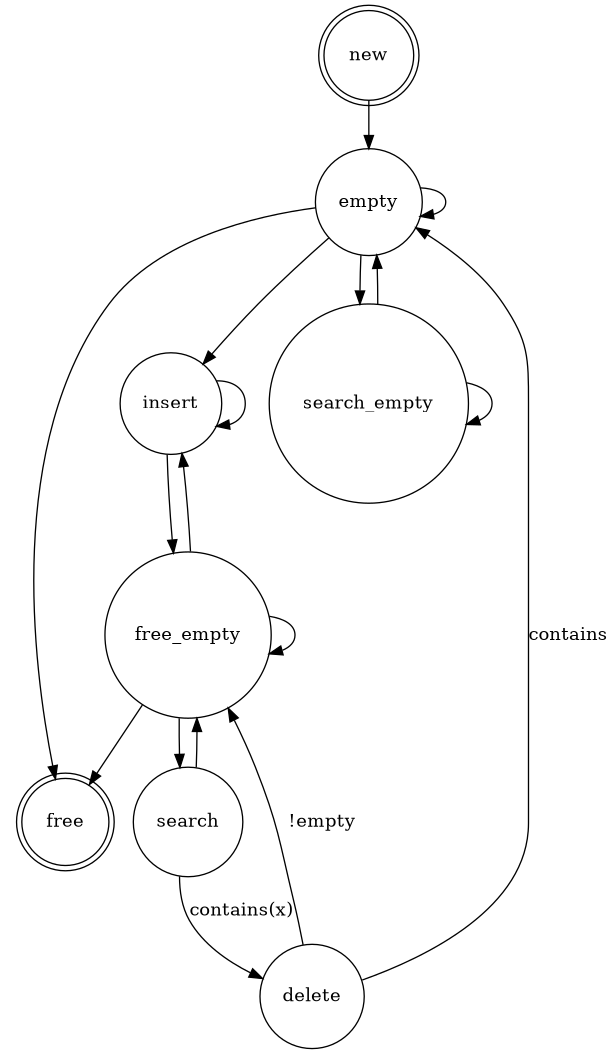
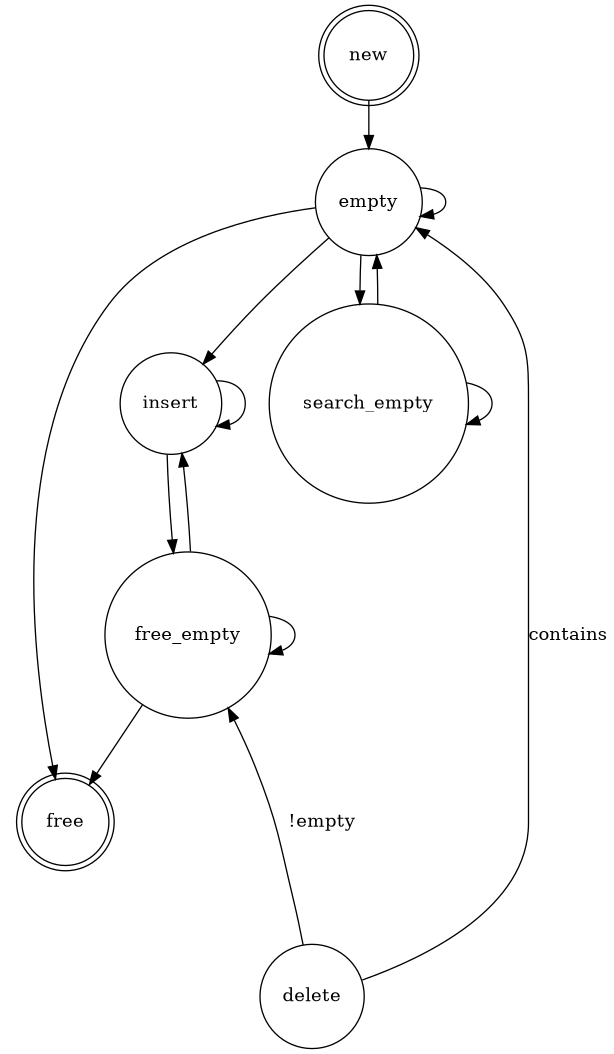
node "search": removed
